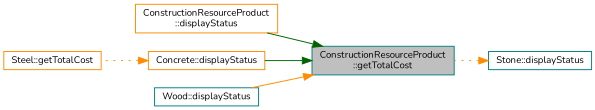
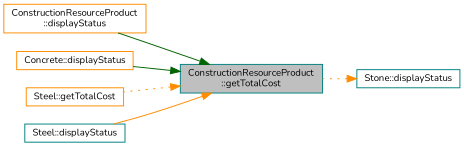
edge "Steel::getTotalCost" -> "Concrete::displayStatus": now "Steel::getTotalCost" -> "ConstructionResourceProduct ::getTotalCost"
node "Wood::displayStatus": label "Wood::displayStatus" -> "Steel::displayStatus"
